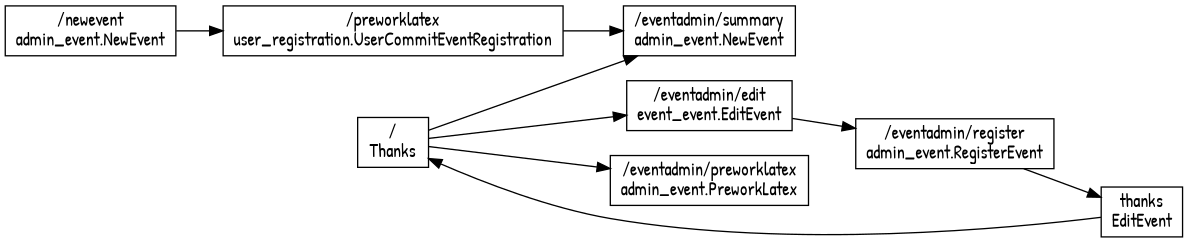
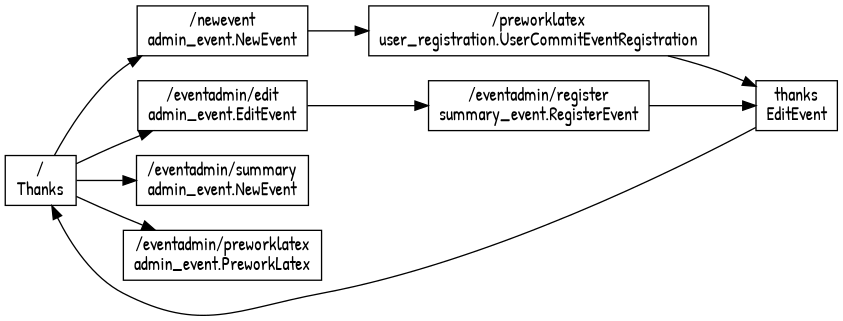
edge "/preworklatex user_registration.UserCommitEventRegistration" -> "/eventadmin/summary admin_event.NewEvent": now "/preworklatex user_registration.UserCommitEventRegistration" -> "thanks EditEvent"
edge "/ Thanks" -> "/newevent admin_event.NewEvent": added
node "/eventadmin/edit event_event.EditEvent": label "/eventadmin/edit event_event.EditEvent" -> "/eventadmin/edit admin_event.EditEvent"
node "/eventadmin/register admin_event.RegisterEvent": label "/eventadmin/register admin_event.RegisterEvent" -> "/eventadmin/register summary_event.RegisterEvent"
